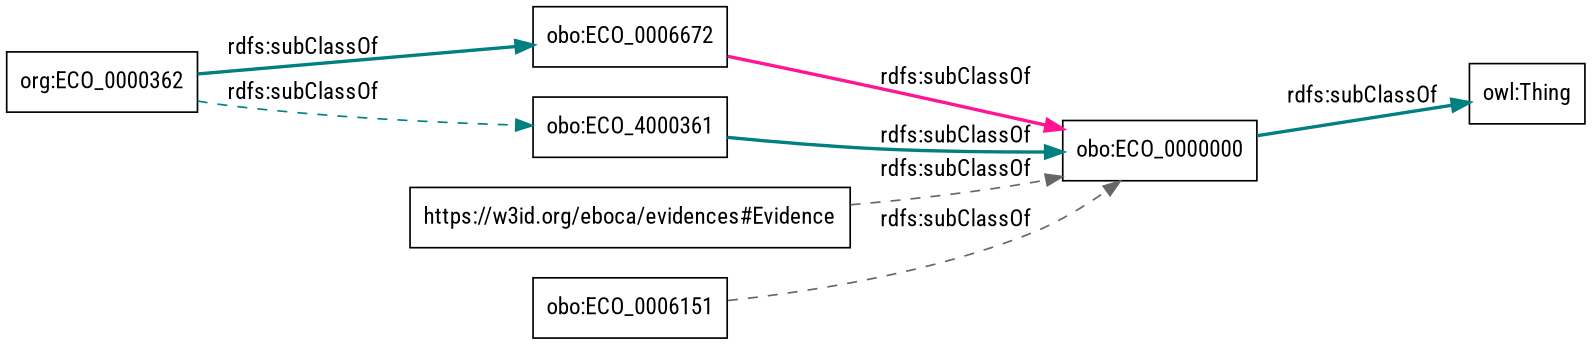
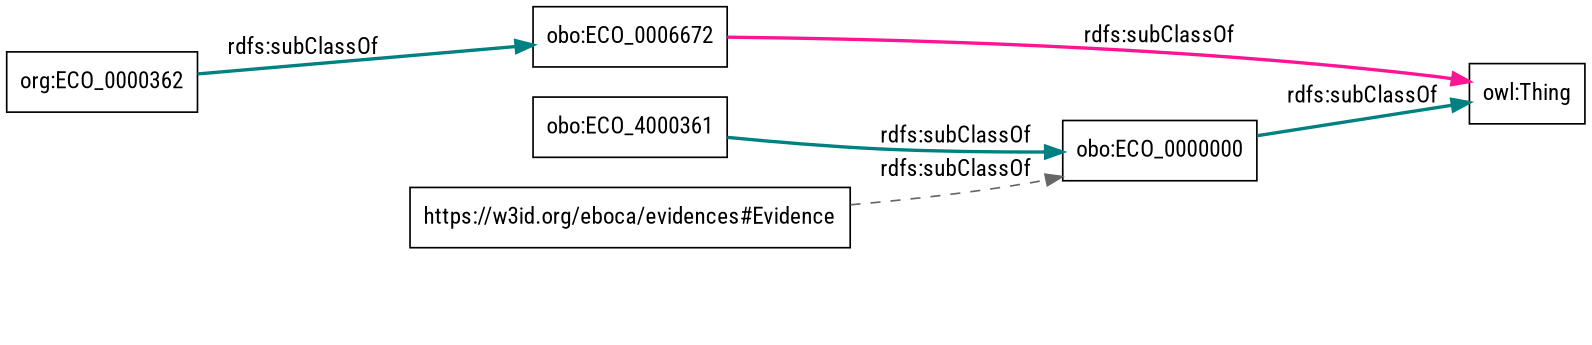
edge "obo:ECO_0006672" -> "obo:ECO_0000000": now "obo:ECO_0006672" -> "owl:Thing"
edge "org:ECO_0000362" -> "obo:ECO_4000361": removed, label "rdfs:subClassOf"
node "obo:ECO_0006151": removed
